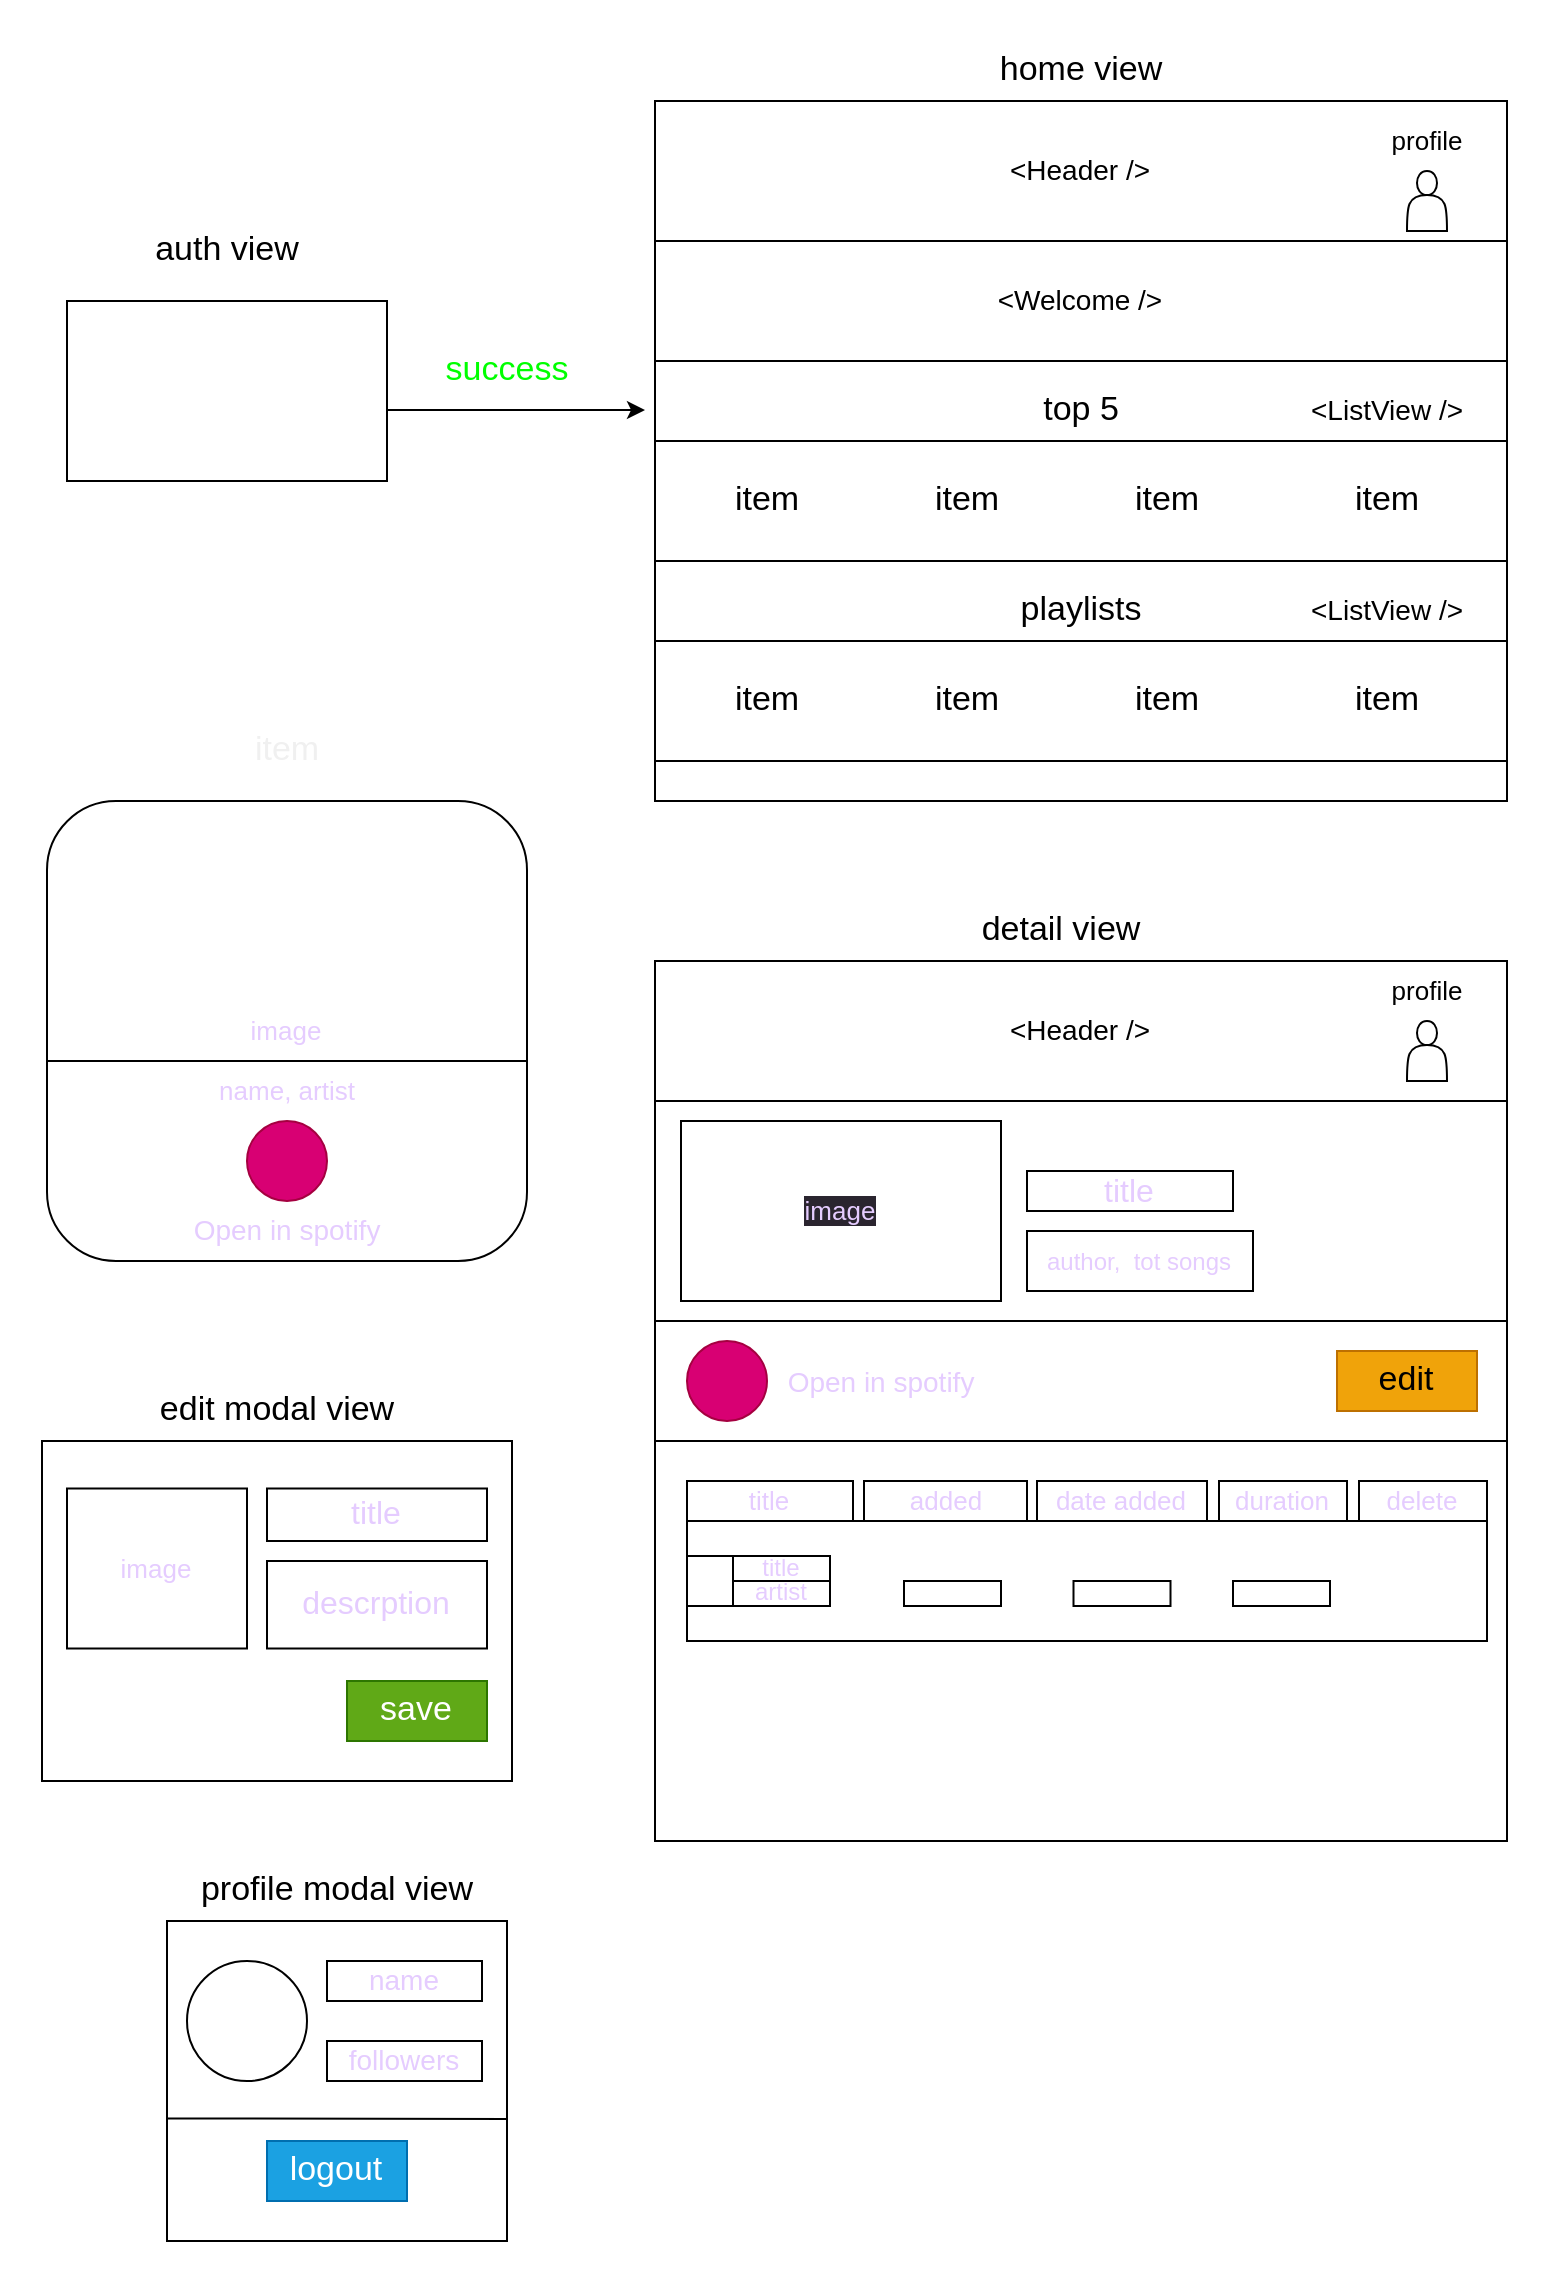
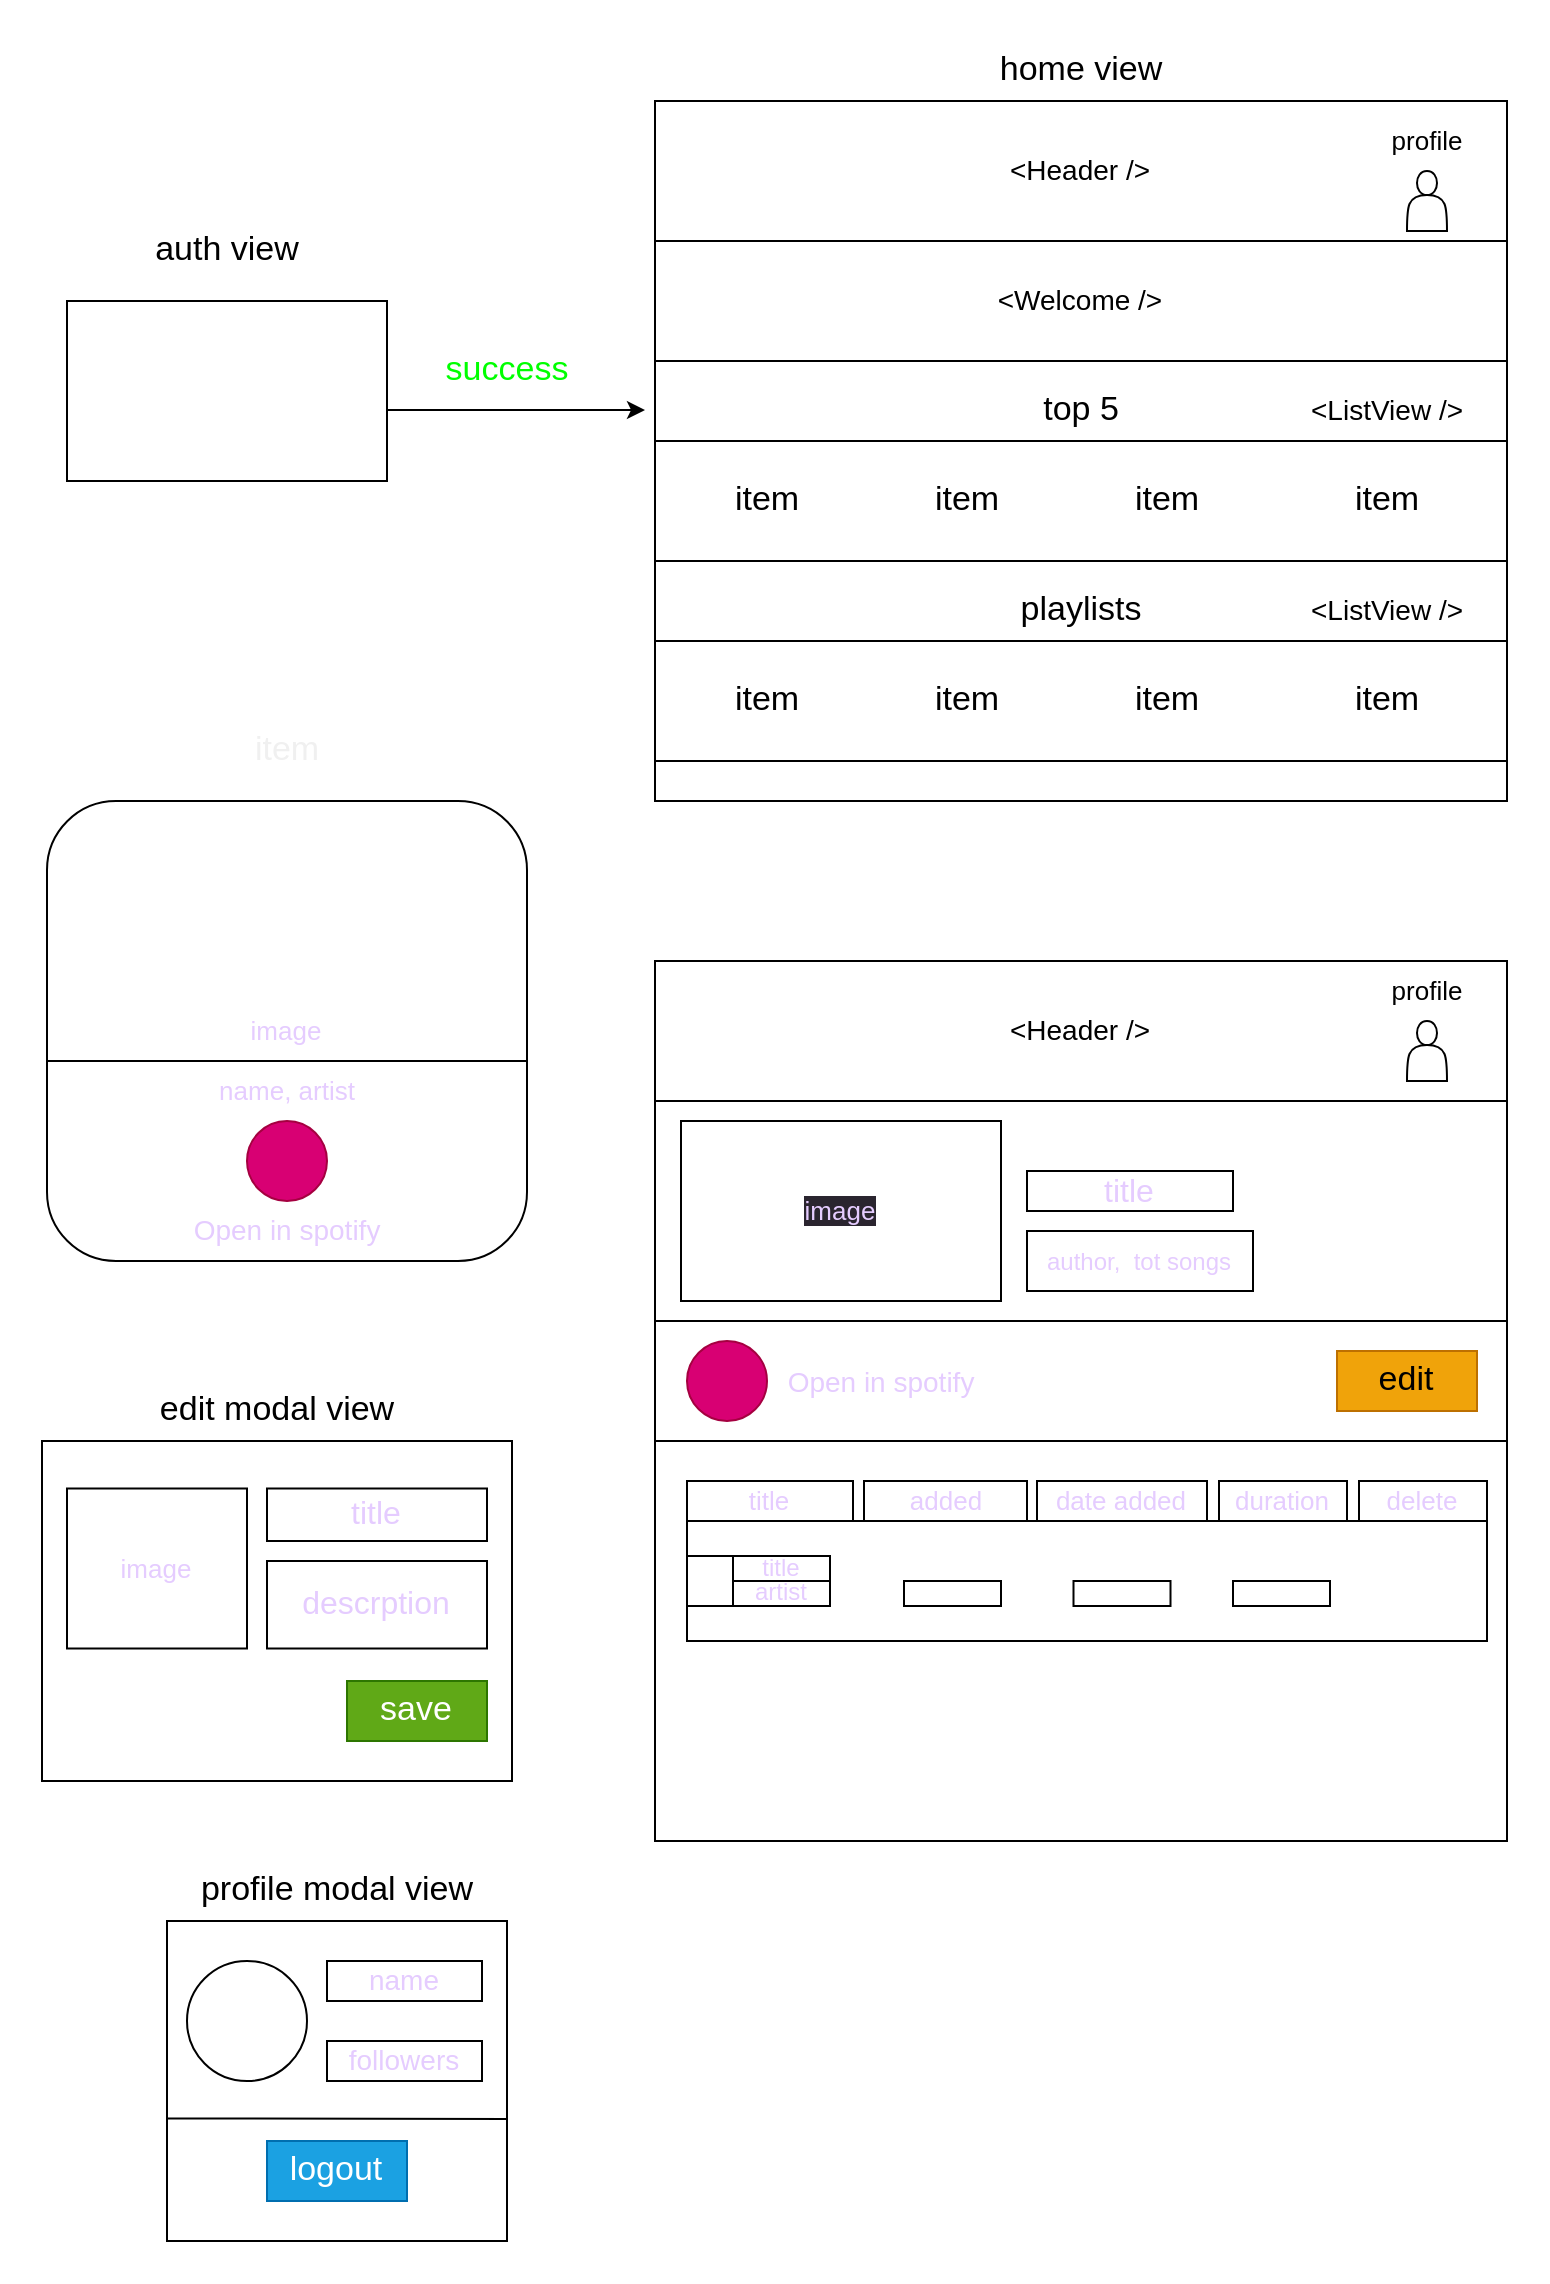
node "detail view": removed
